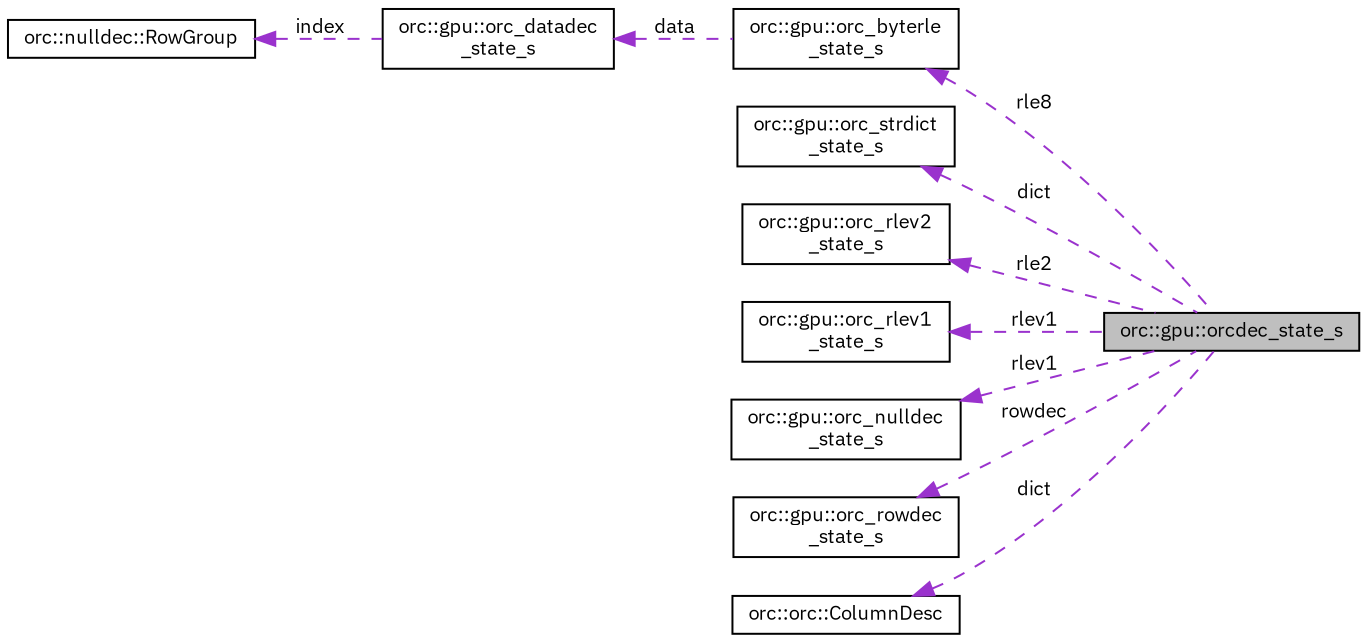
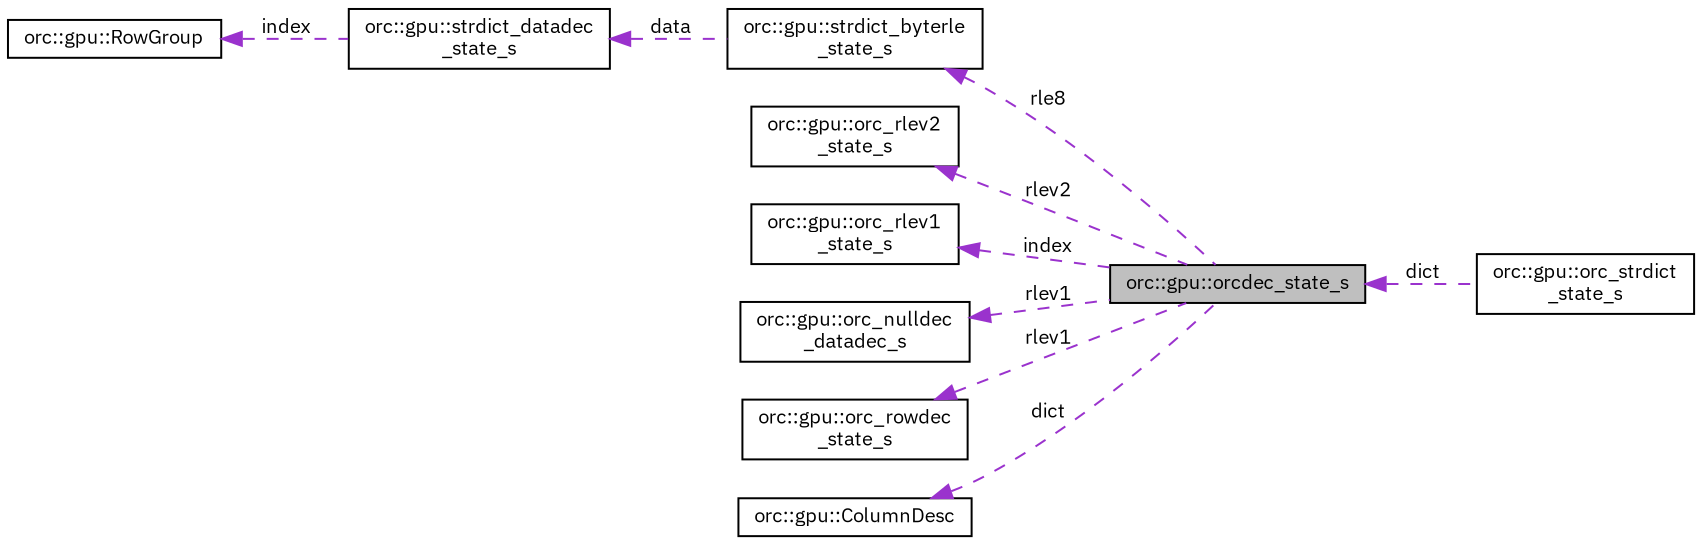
node "orc::nulldec::RowGroup": label "orc::nulldec::RowGroup" -> "orc::gpu::RowGroup"
node "orc::gpu::orc_datadec _state_s": label "orc::gpu::orc_datadec _state_s" -> "orc::gpu::strdict_datadec _state_s"
node "orc::gpu::orc_byterle _state_s": label "orc::gpu::orc_byterle _state_s" -> "orc::gpu::strdict_byterle _state_s"
edge "orc::gpu::orcdec_state_s" -> "orc::gpu::orc_strdict _state_s": reversed
edge "orc::gpu::orcdec_state_s" -> "orc::gpu::orc_rlev2 _state_s": label " rle2" -> " rlev2"
edge "orc::gpu::orcdec_state_s" -> "orc::gpu::orc_rlev1 _state_s": label " rlev1" -> " index"
edge "orc::gpu::orcdec_state_s" -> "orc::gpu::orc_rowdec _state_s": label " rowdec" -> " rlev1"
node "orc::gpu::orc_nulldec _state_s": label "orc::gpu::orc_nulldec _state_s" -> "orc::gpu::orc_nulldec _datadec_s"
node "orc::orc::ColumnDesc": label "orc::orc::ColumnDesc" -> "orc::gpu::ColumnDesc"
